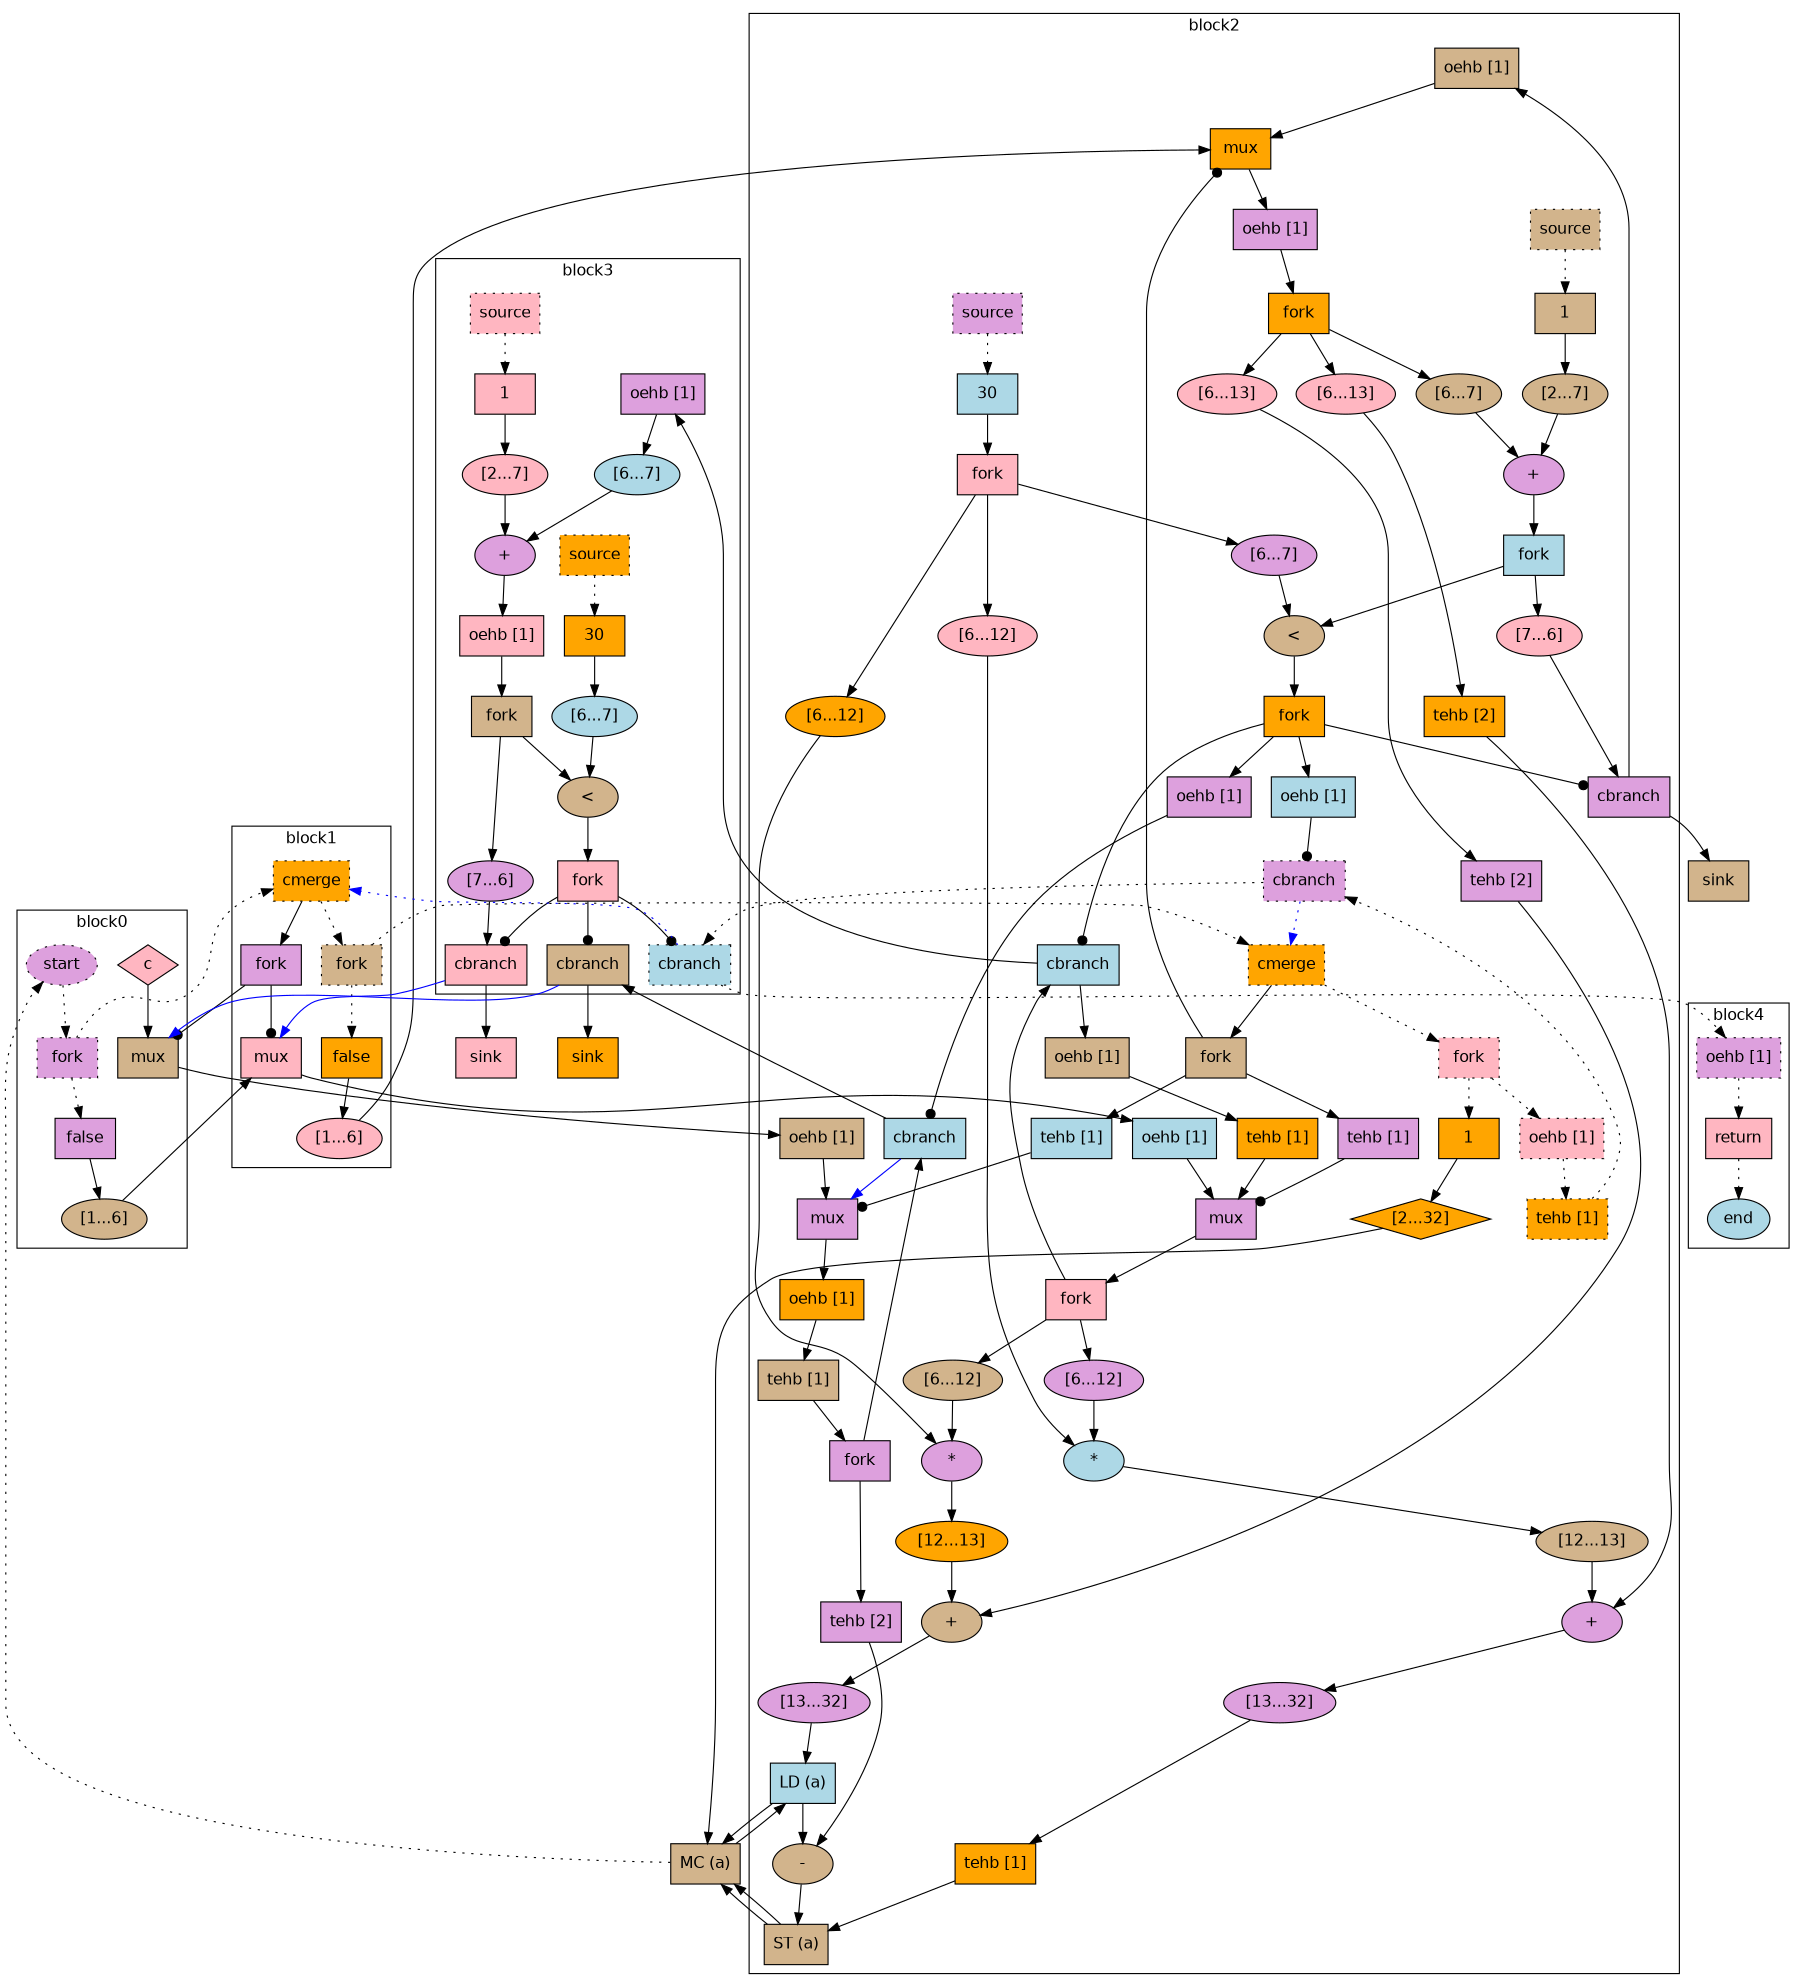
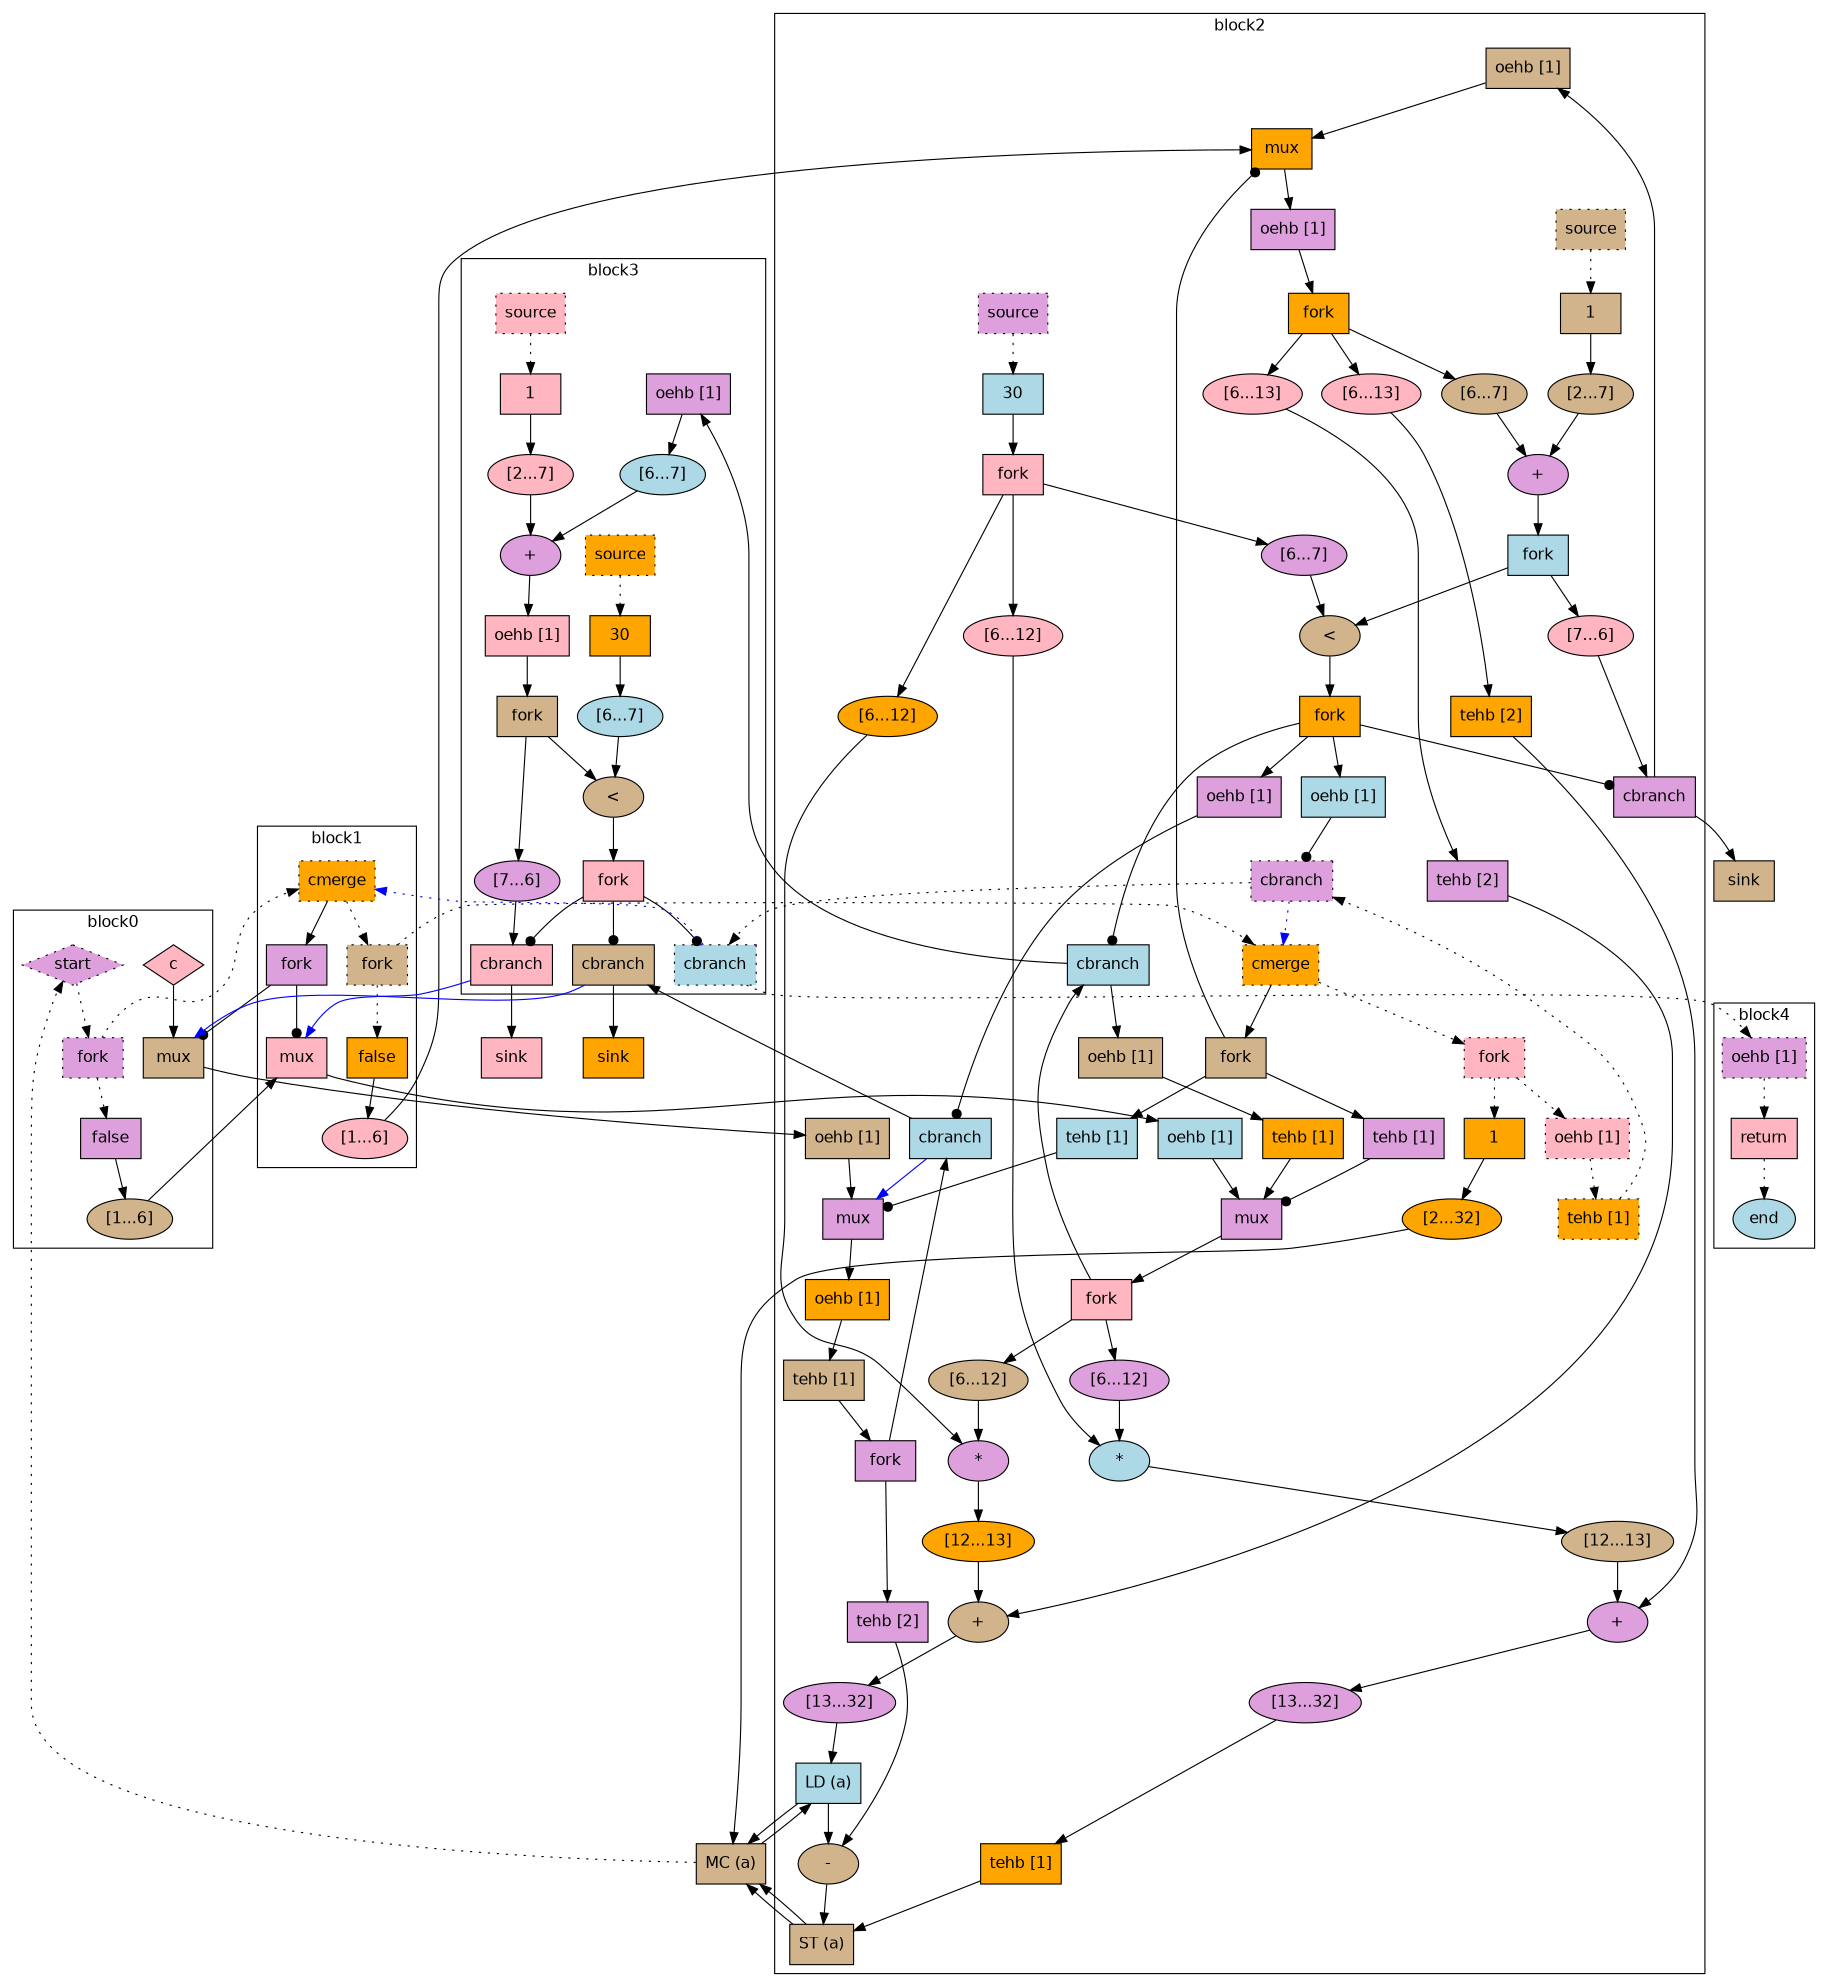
node "start": shape ellipse -> diamond
node "[2...32]": shape diamond -> ellipse
